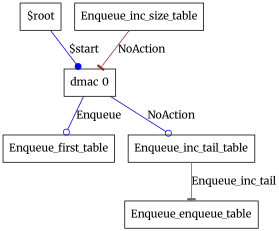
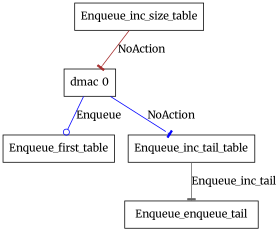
node "$root": removed
edge "dmac_0" -> "Enqueue_inc_tail_table": arrowhead odot -> tee
node "Enqueue_enqueue_table": label "Enqueue_enqueue_table" -> "Enqueue_enqueue_tail"
